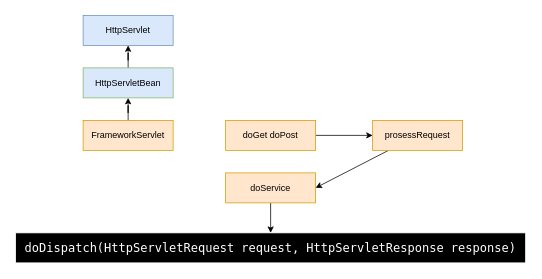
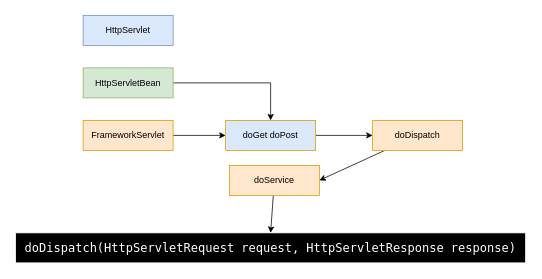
edge "HttpServletBean" -> "HttpServlet": now "HttpServletBean" -> "doGet doPost"
node "HttpServletBean": fillcolor #dae8fc -> #d5e8d4
edge "FrameworkServlet" -> "HttpServletBean": now "FrameworkServlet" -> "doGet doPost"
node "doGet doPost": fillcolor #ffe6cc -> #dae8fc
node "prosessRequest": label "prosessRequest" -> "doDispatch"
node "doService": moved (270, 188) -> (274, 180)
